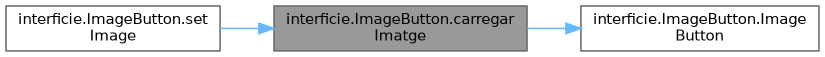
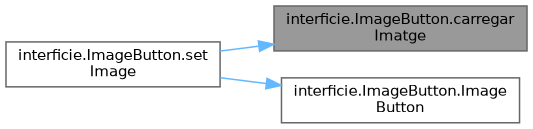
edge "interficie.ImageButton.carregar Imatge" -> "interficie.ImageButton.Image Button": now "interficie.ImageButton.set Image" -> "interficie.ImageButton.Image Button"
